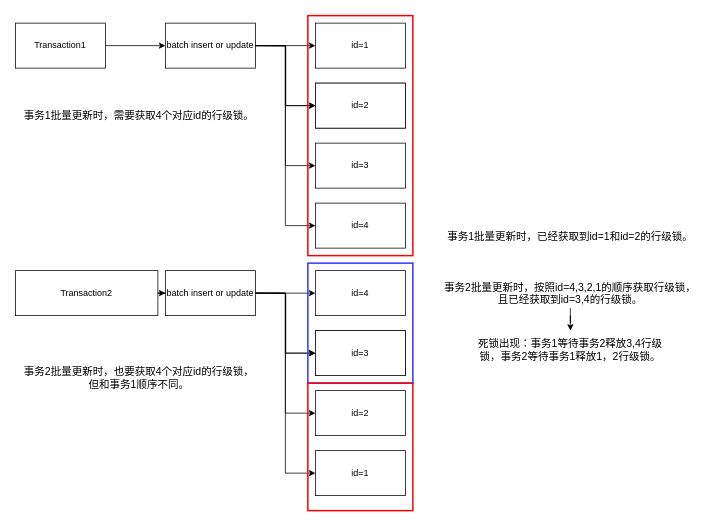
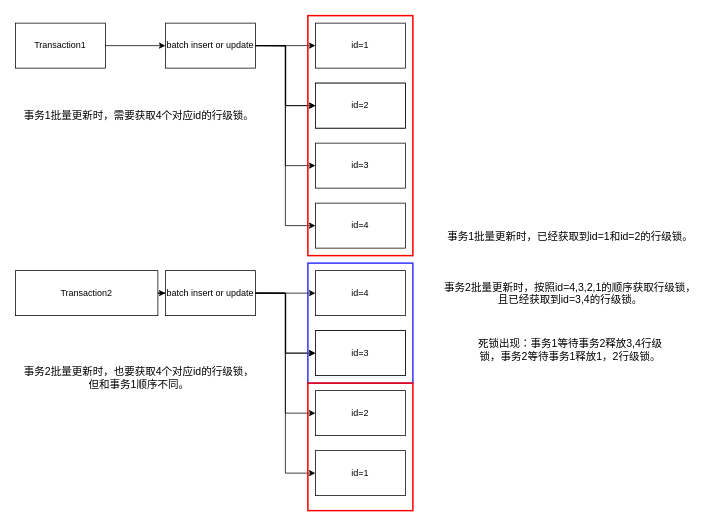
edge "事务2批量更新时，按照id=4,3,2,1的顺序获取行级锁，且已经获取到id=3,4的行级锁。" -> "死锁出现：事务1等待事务2释放3,4行级锁，事务2等待事务1释放1，2行级锁。": removed
